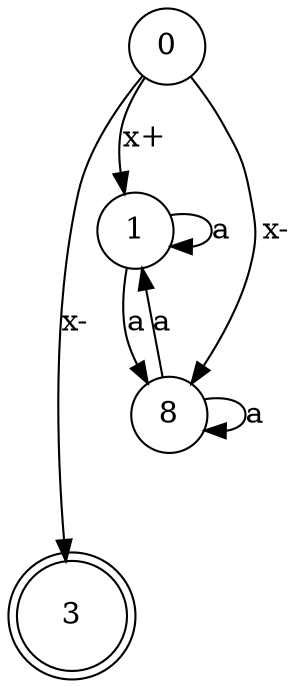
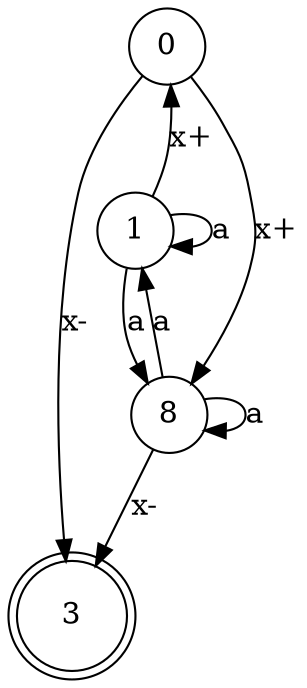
edge "0" -> "1": reversed
edge "0" -> "8": label "x-" -> "x+"
edge "8" -> "3": added, label "x-"
